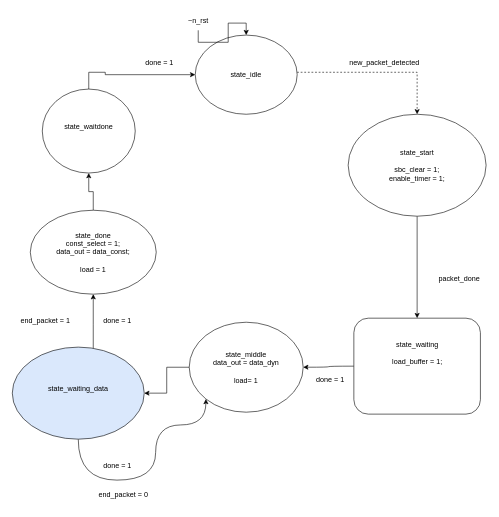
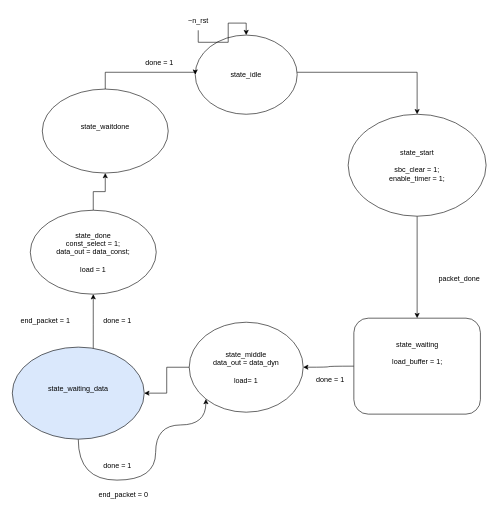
node "new_packet_detected": removed
edge "state_idle" -> "state_start sbc_clear = 1; enable_timer = 1;": style dashed -> solid
node "state_waitdone": size 93x84 -> 126x84
